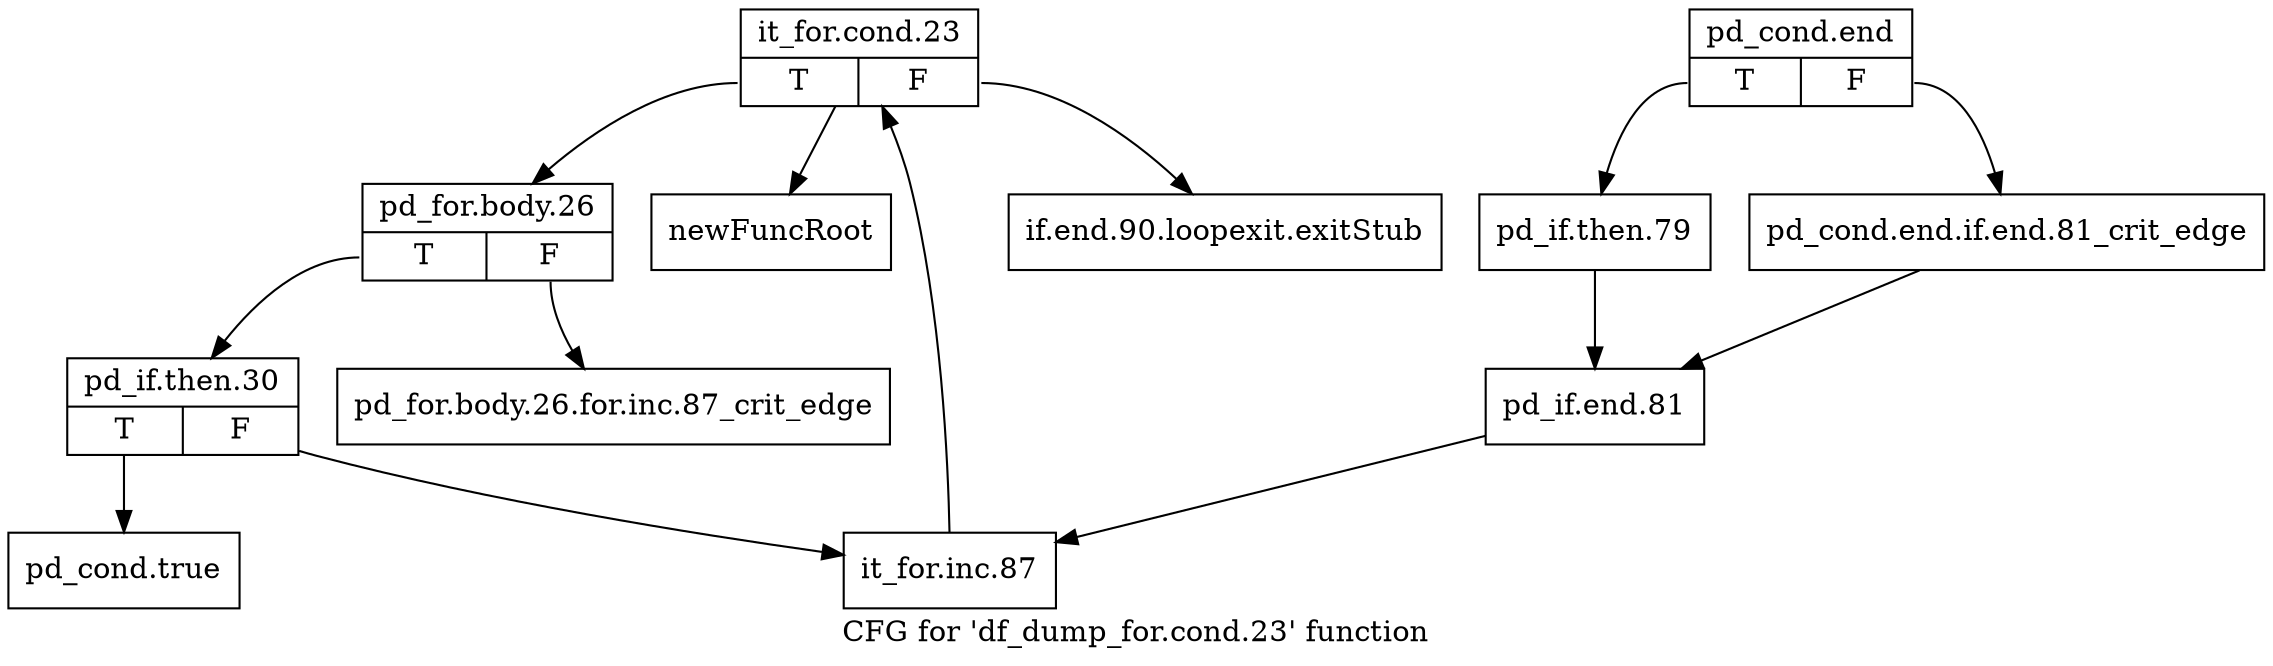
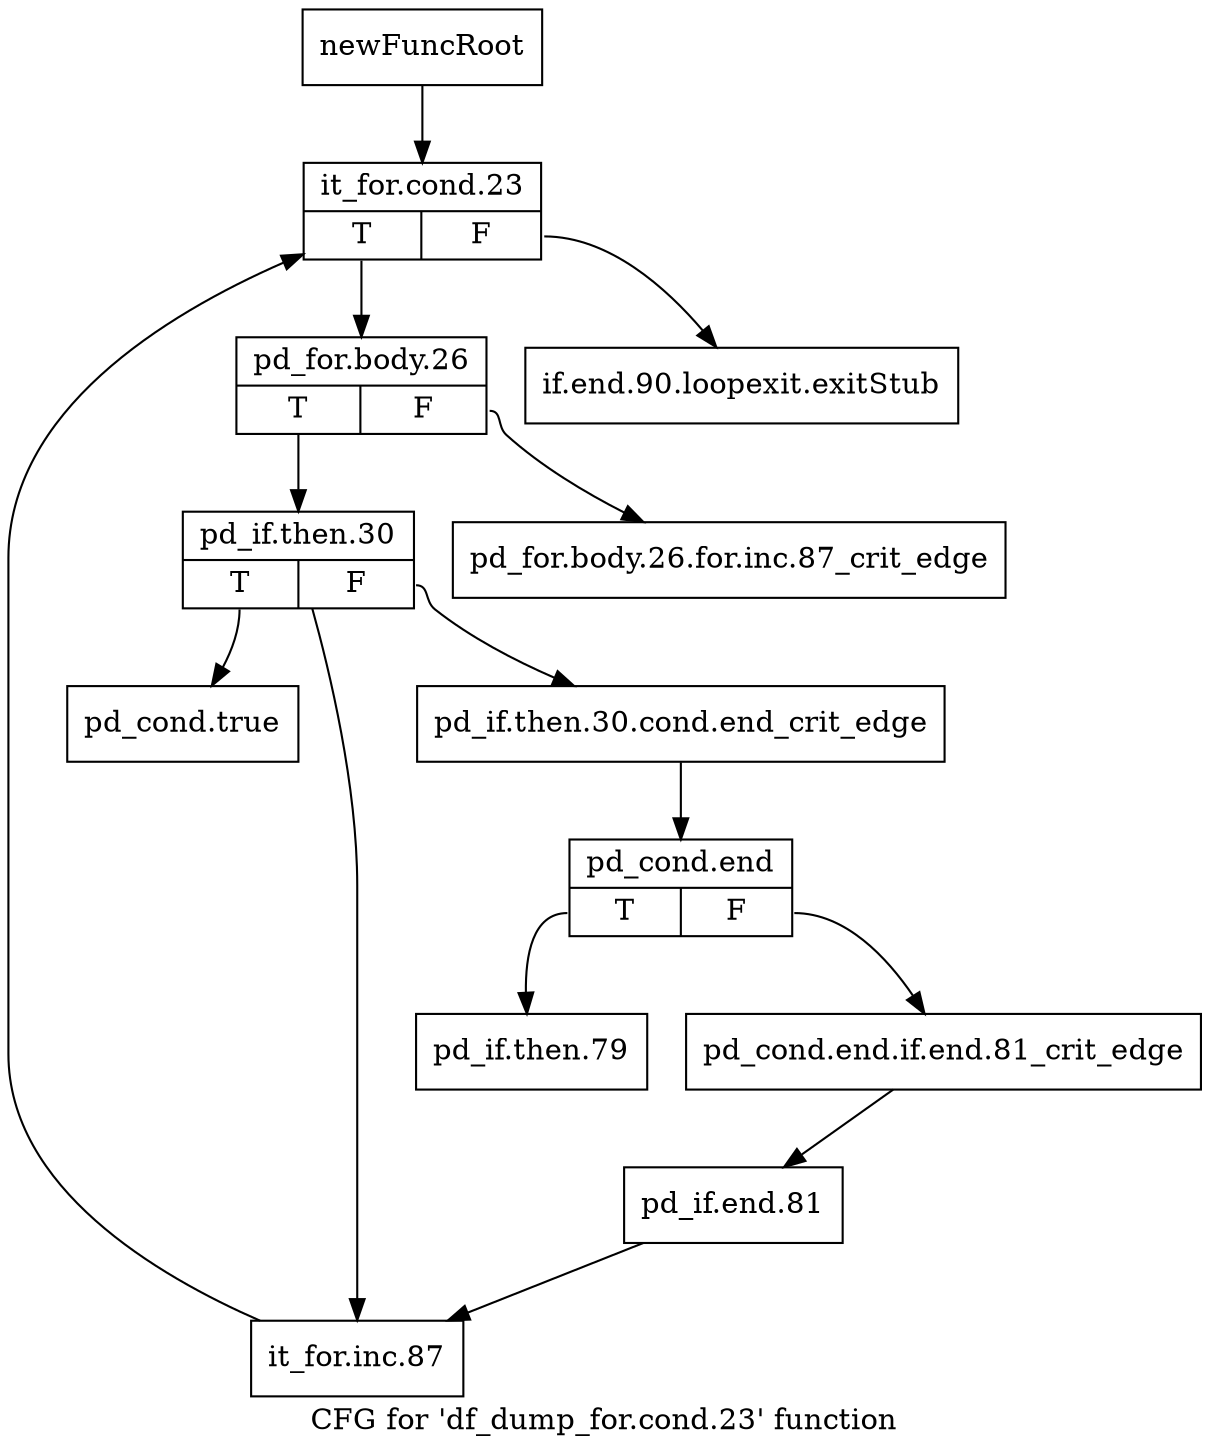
edge "it_for.cond.23" -> "newFuncRoot": reversed
edge "pd_if.then.79" -> "pd_if.end.81": removed
node "pd_if.then.30.cond.end_crit_edge": added
